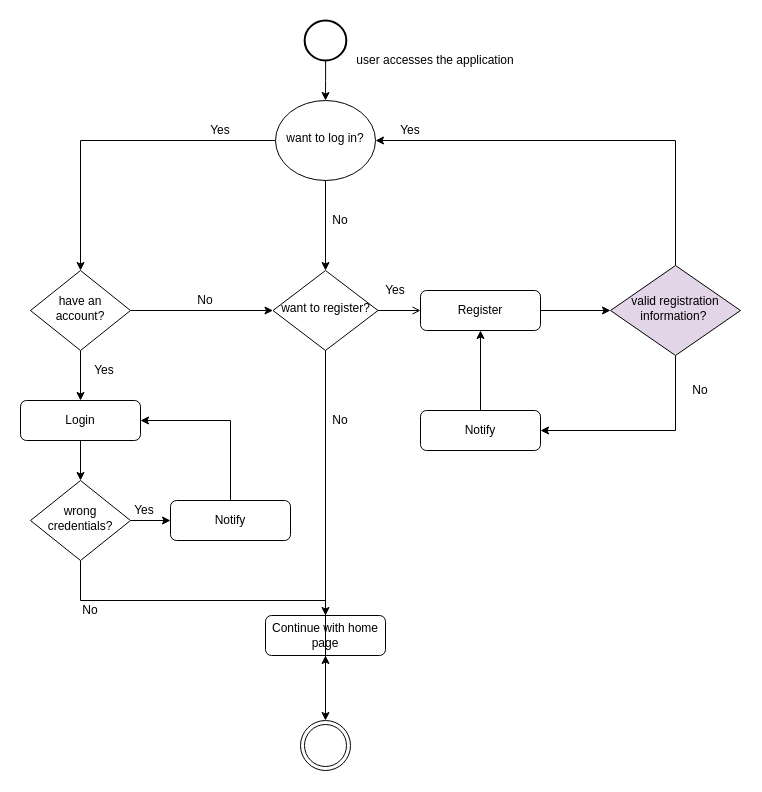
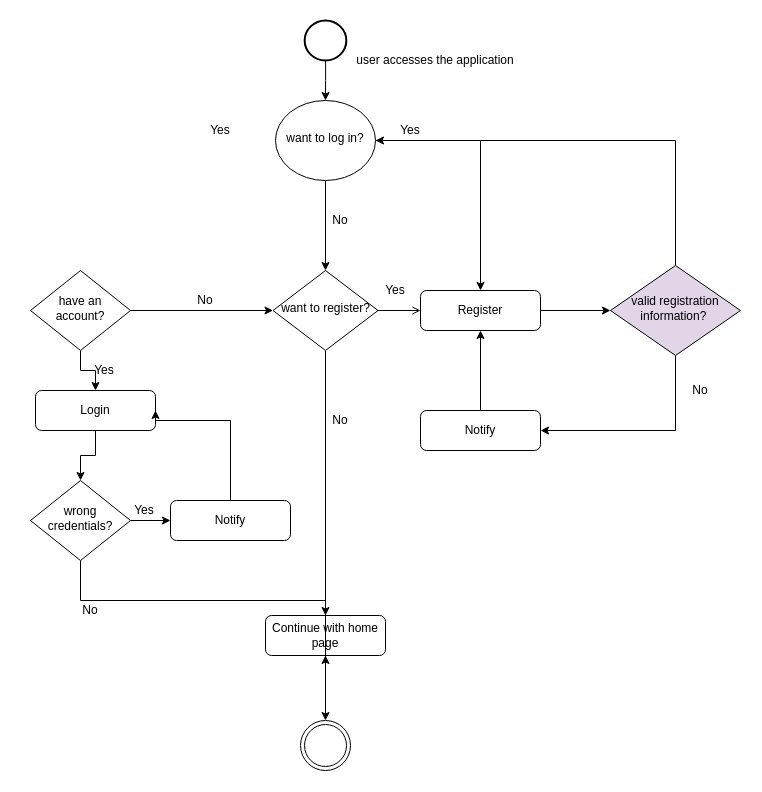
edge "want to log in?" -> "have an account?": now "want to log in?" -> "Register"
node "Login": moved (81, 421) -> (96, 411)
